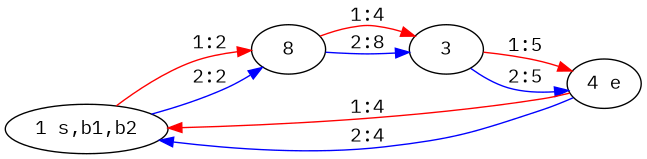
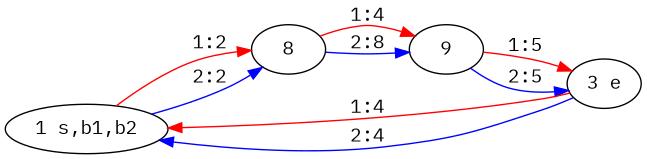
node "3": label "3" -> "9"
node "4 e": label "4 e" -> "3 e"
